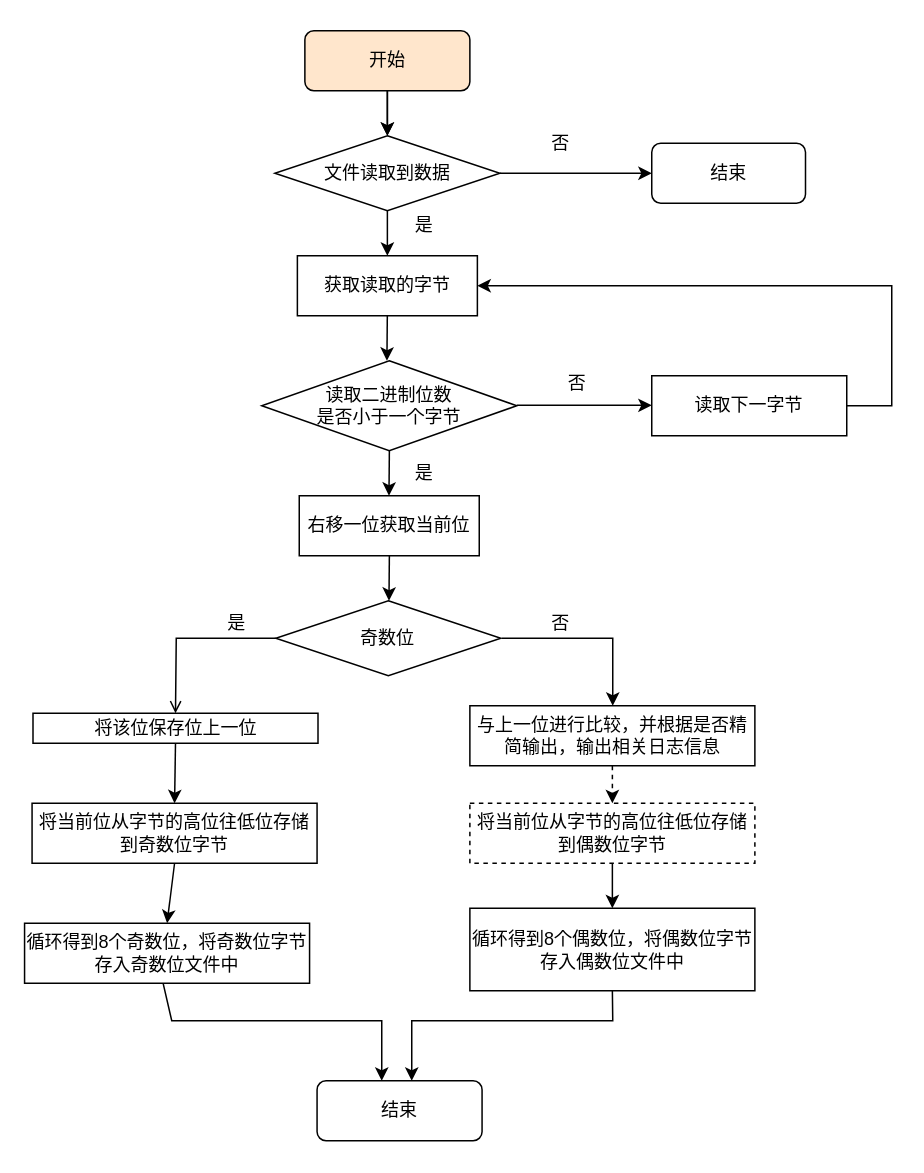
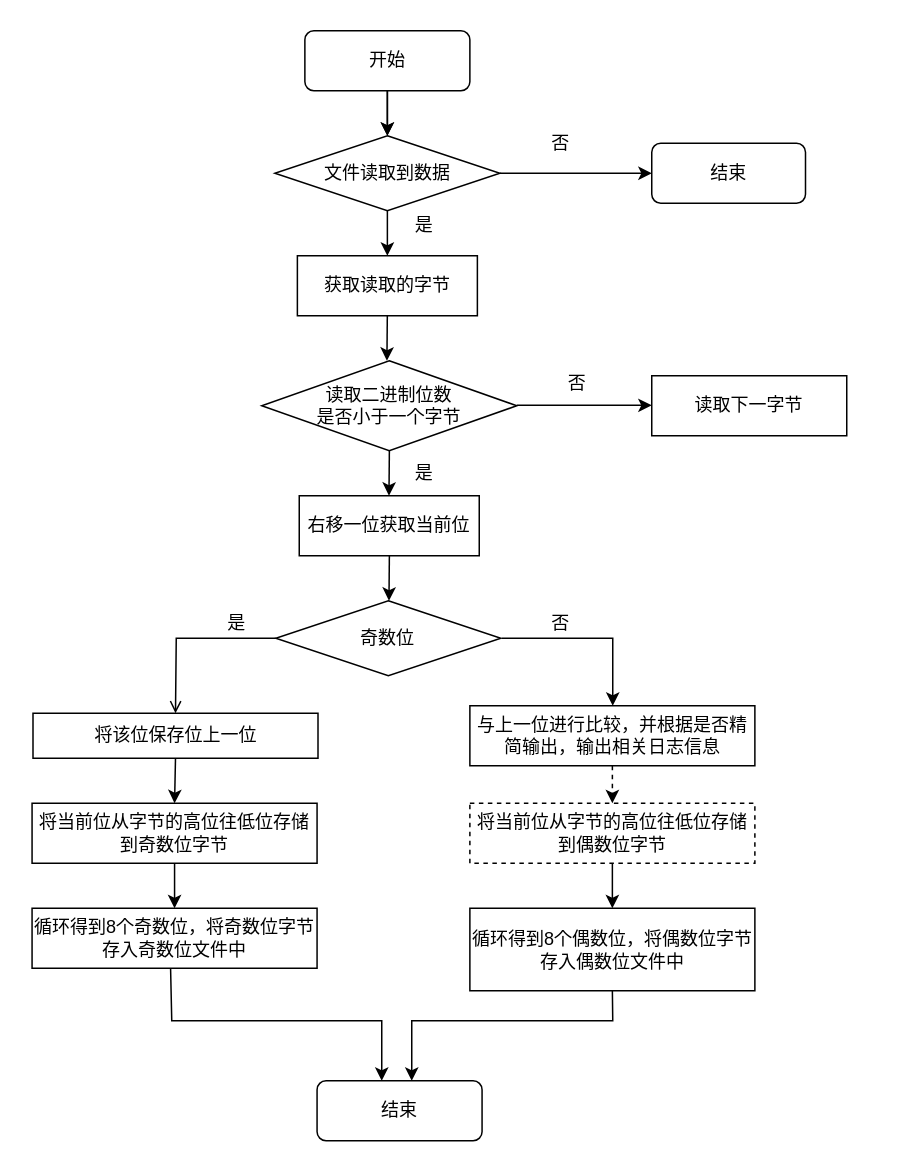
node "开始": fillcolor #ffe6cc -> #ffffff
edge "读取下一字节" -> "获取读取的字节": removed
node "将该位保存位上一位": size 285x30 -> 285x45
node "循环得到8个奇数位，将奇数位字节存入奇数位文件中": moved (167, 953) -> (175, 938)
